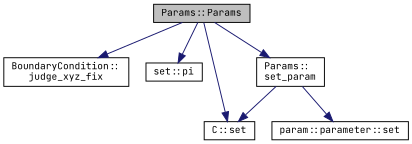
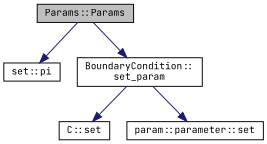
edge "Params::Params" -> "C::set": removed
node "BoundaryCondition:: judge_xyz_fix": removed
node "Params:: set_param": label "Params:: set_param" -> "BoundaryCondition:: set_param"
